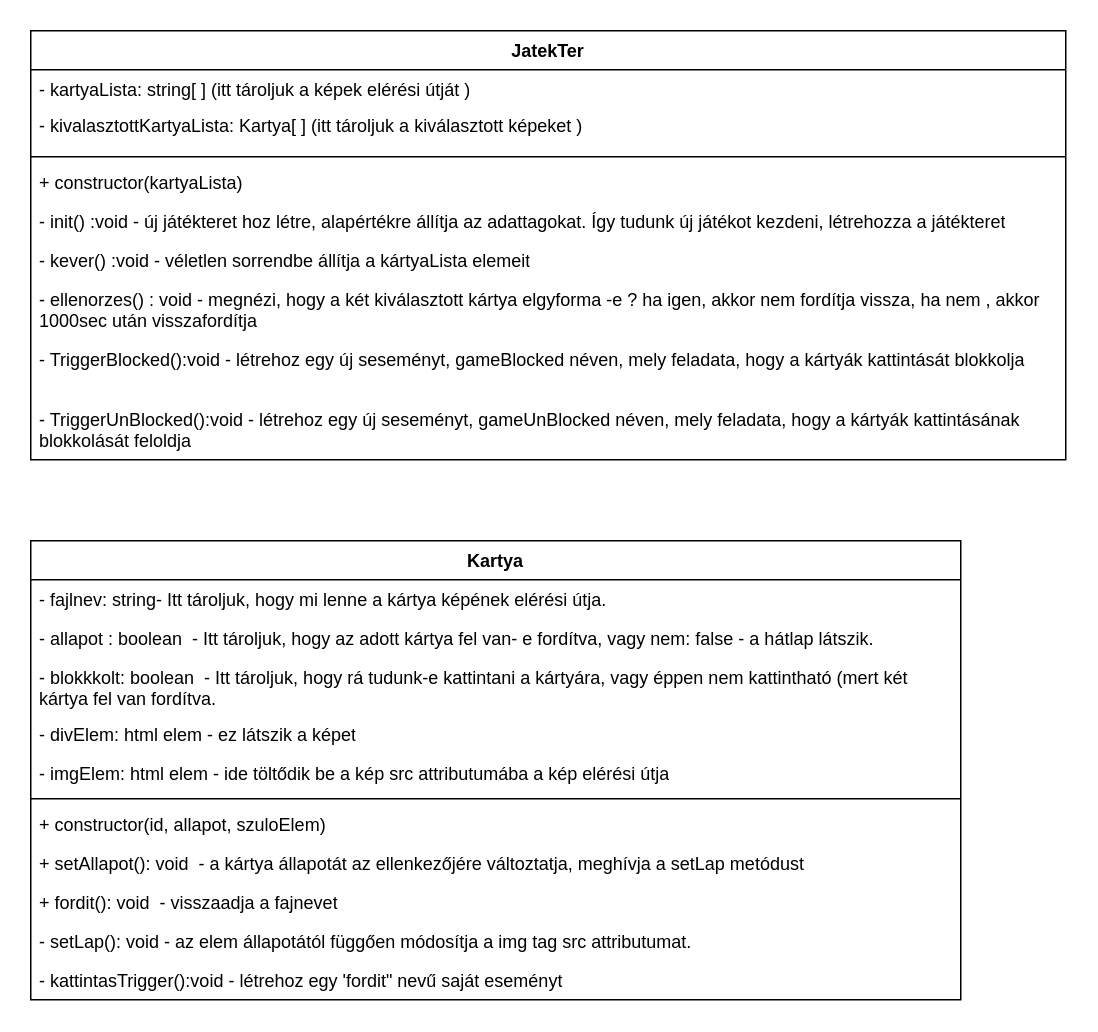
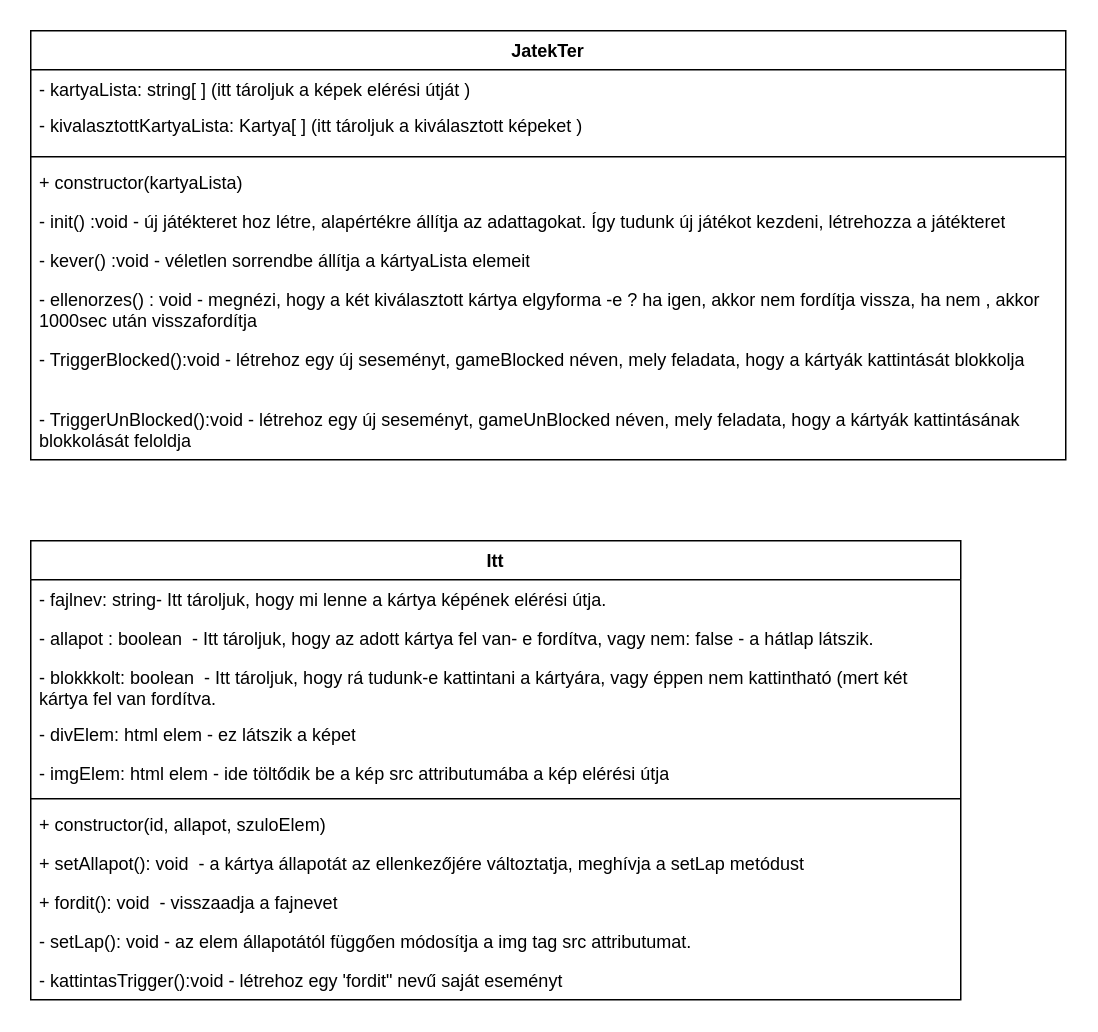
node "Kartya": label "Kartya" -> "Itt"
